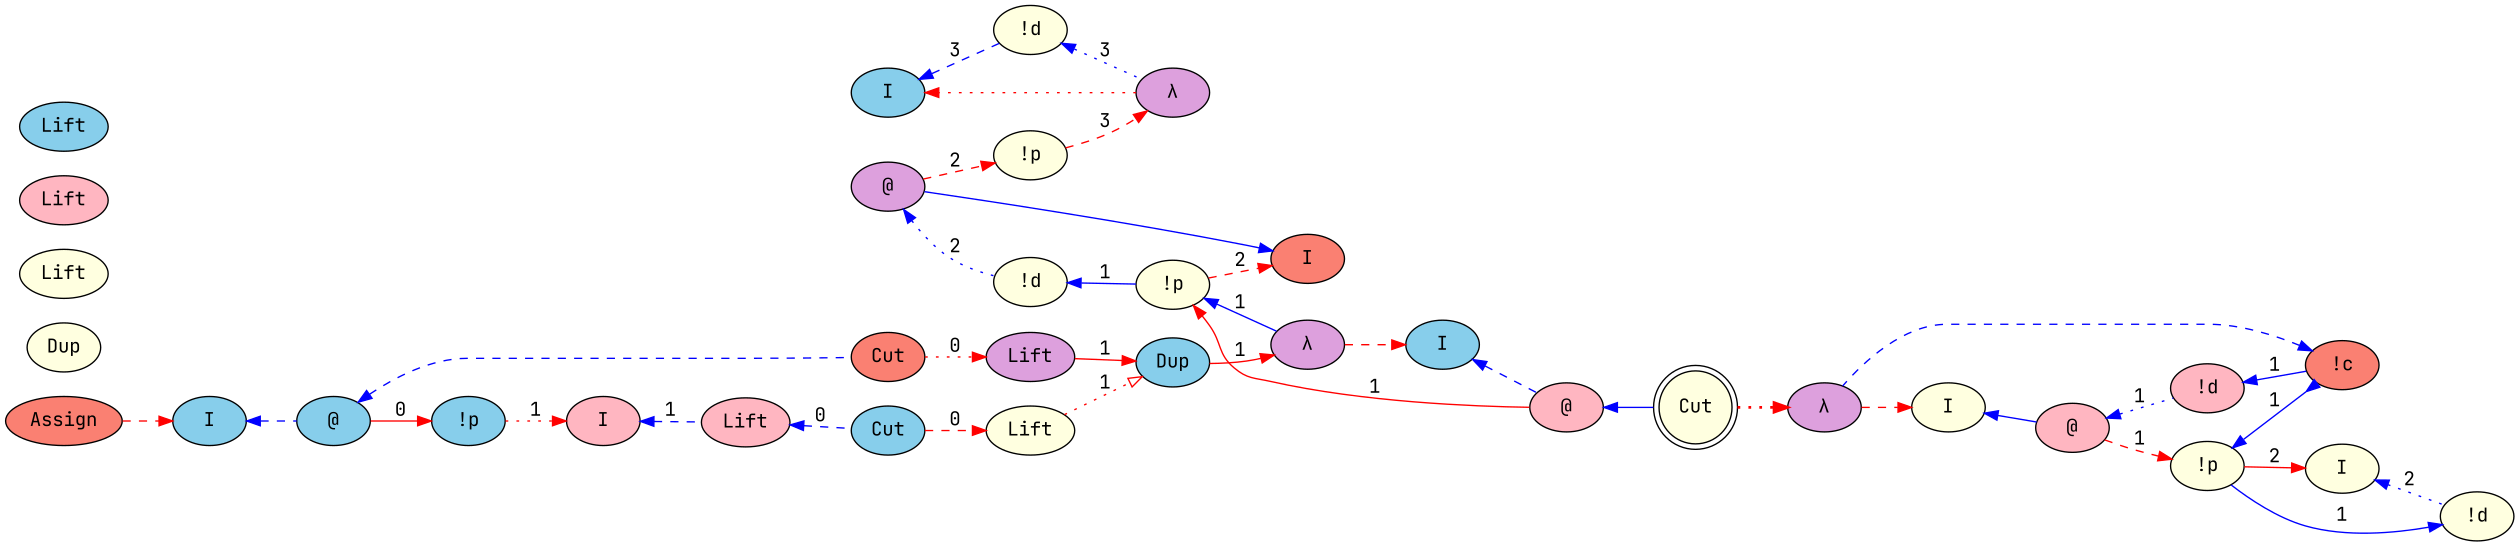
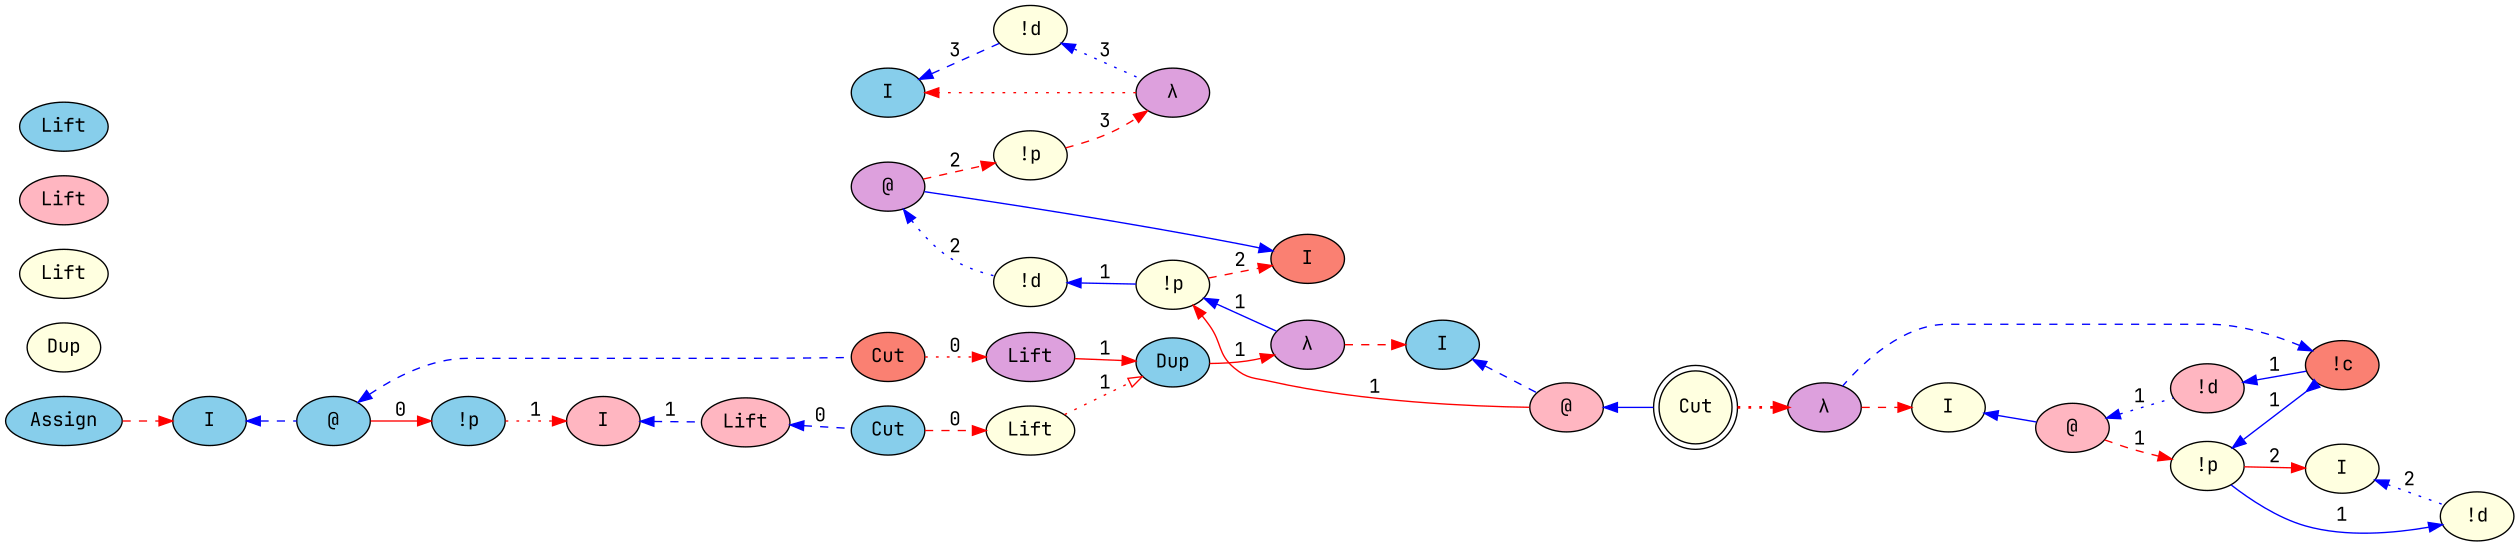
node "Assign": fillcolor salmon -> skyblue
